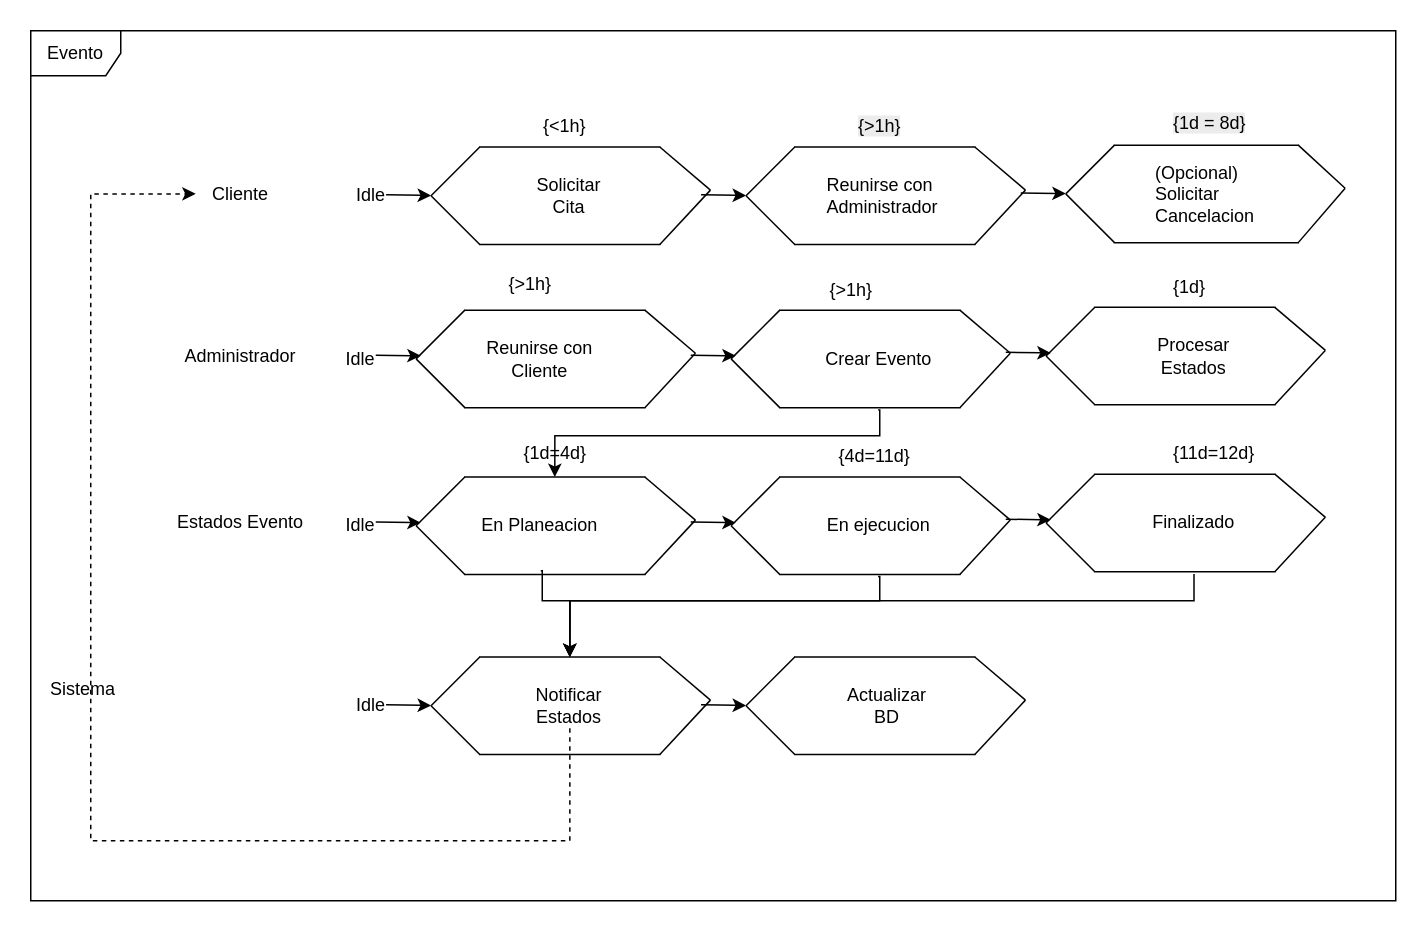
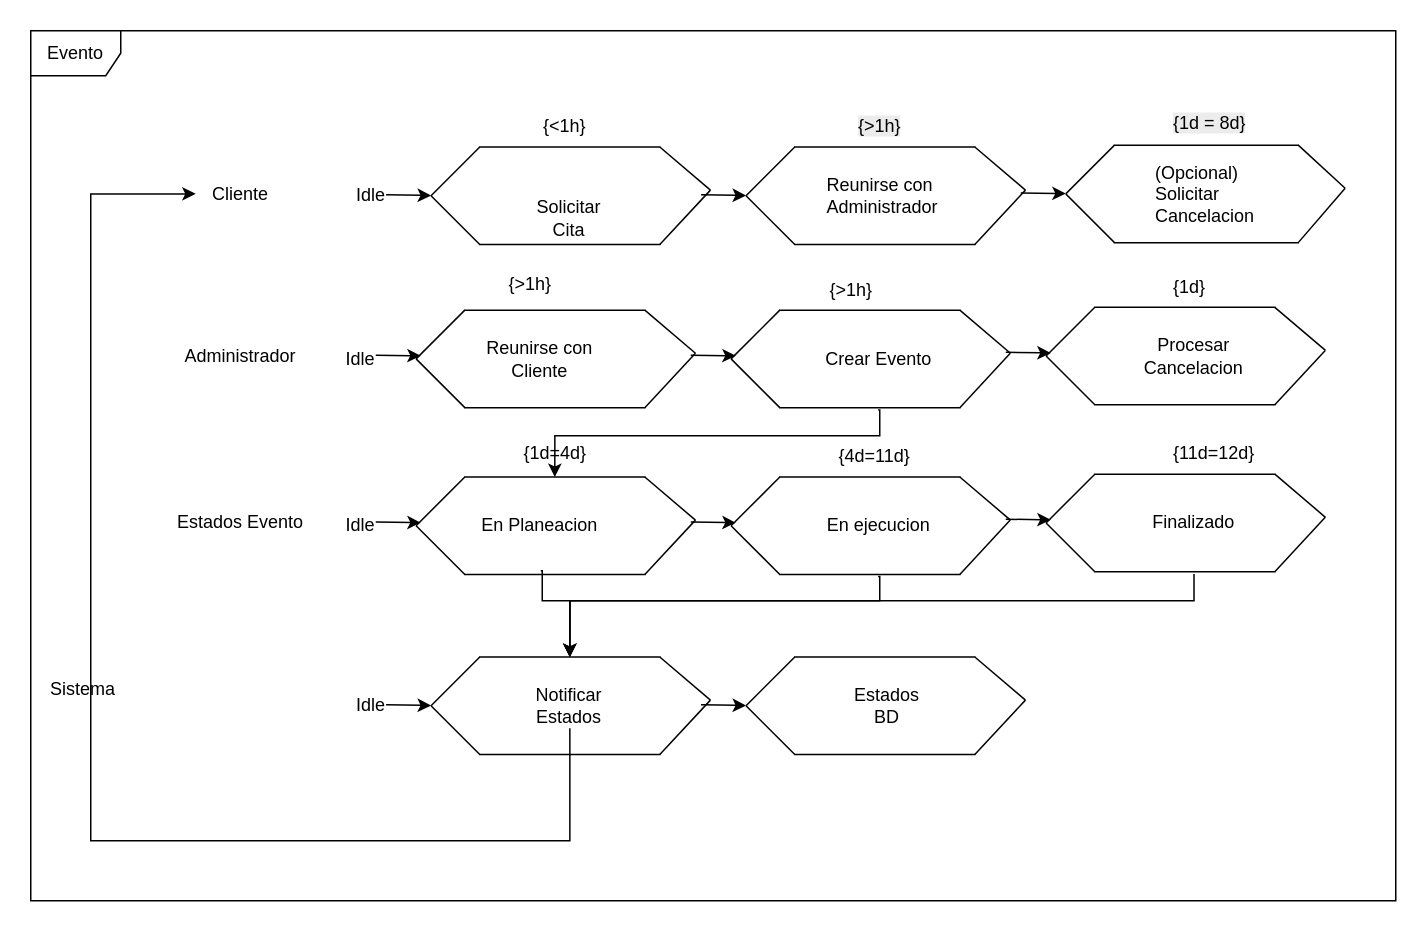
node "Solicitar Cita": moved (570, 196) -> (570, 218)
node "Procesar Estados": label "Procesar Estados" -> "Procesar Cancelacion"
node "Actualizar BD": label "Actualizar BD" -> "Estados BD"
edge "Notificar Estados" -> "Cliente": style dashed -> solid
